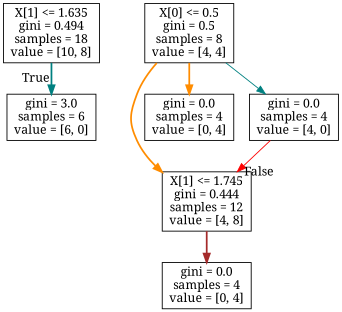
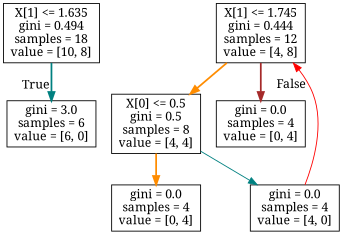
edge "X[0] <= 0.5 gini = 0.5 samples = 8 value = [4, 4]" -> "X[1] <= 1.745 gini = 0.444 samples = 12 value = [4, 8]": reversed
